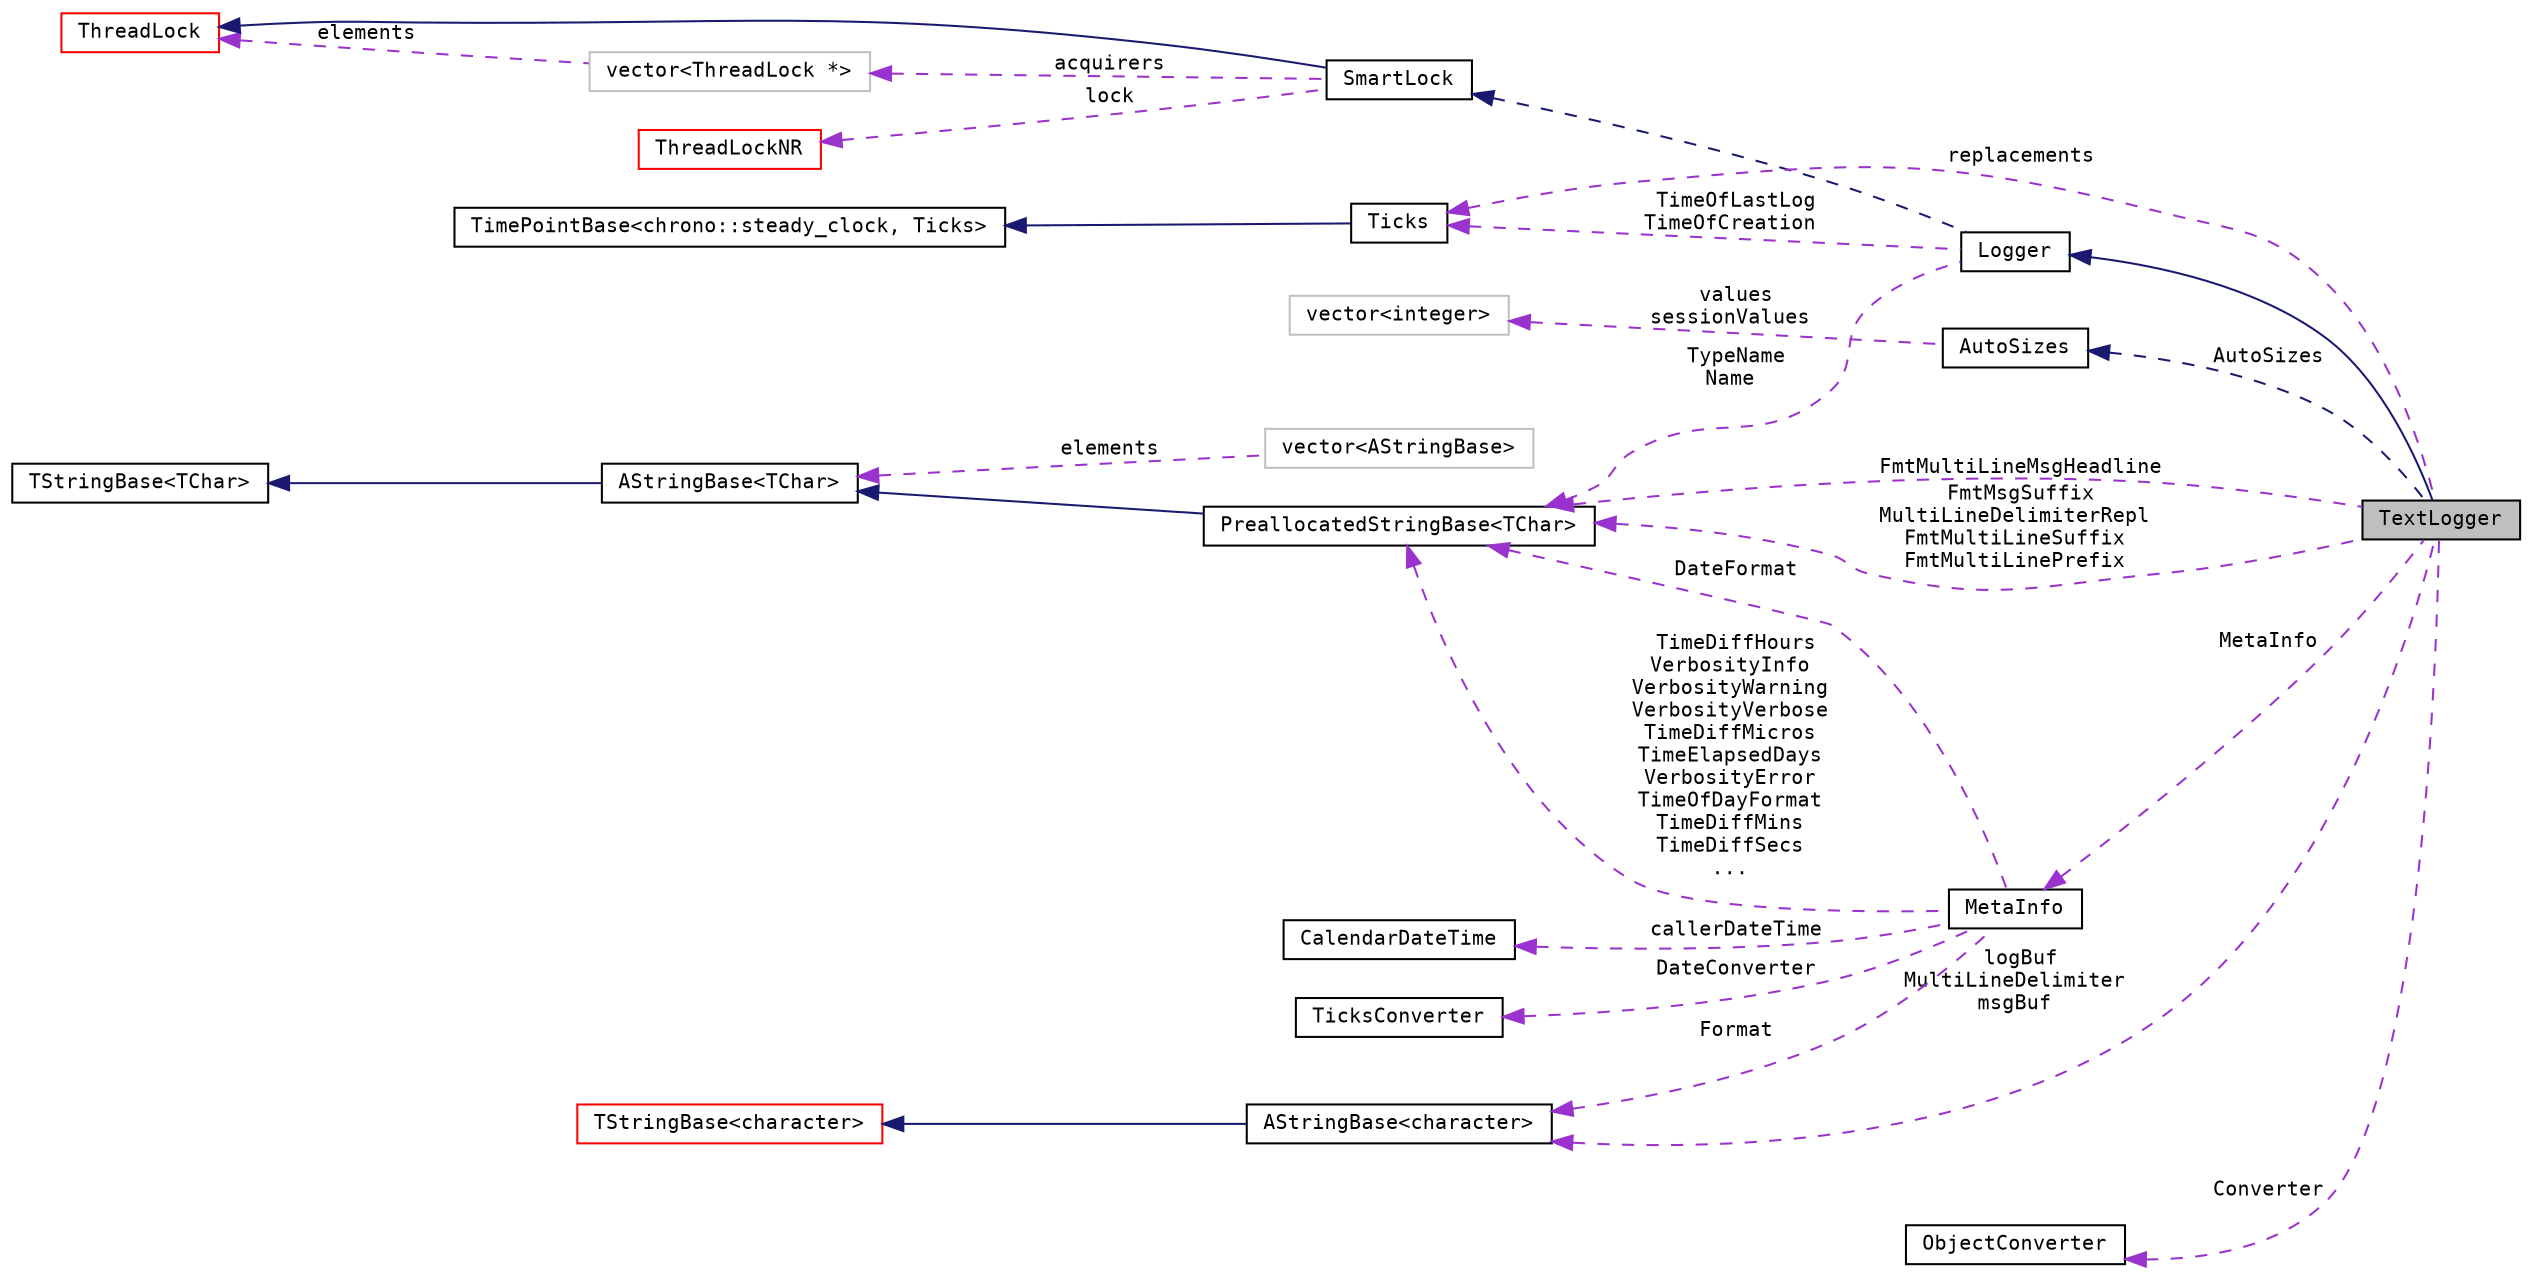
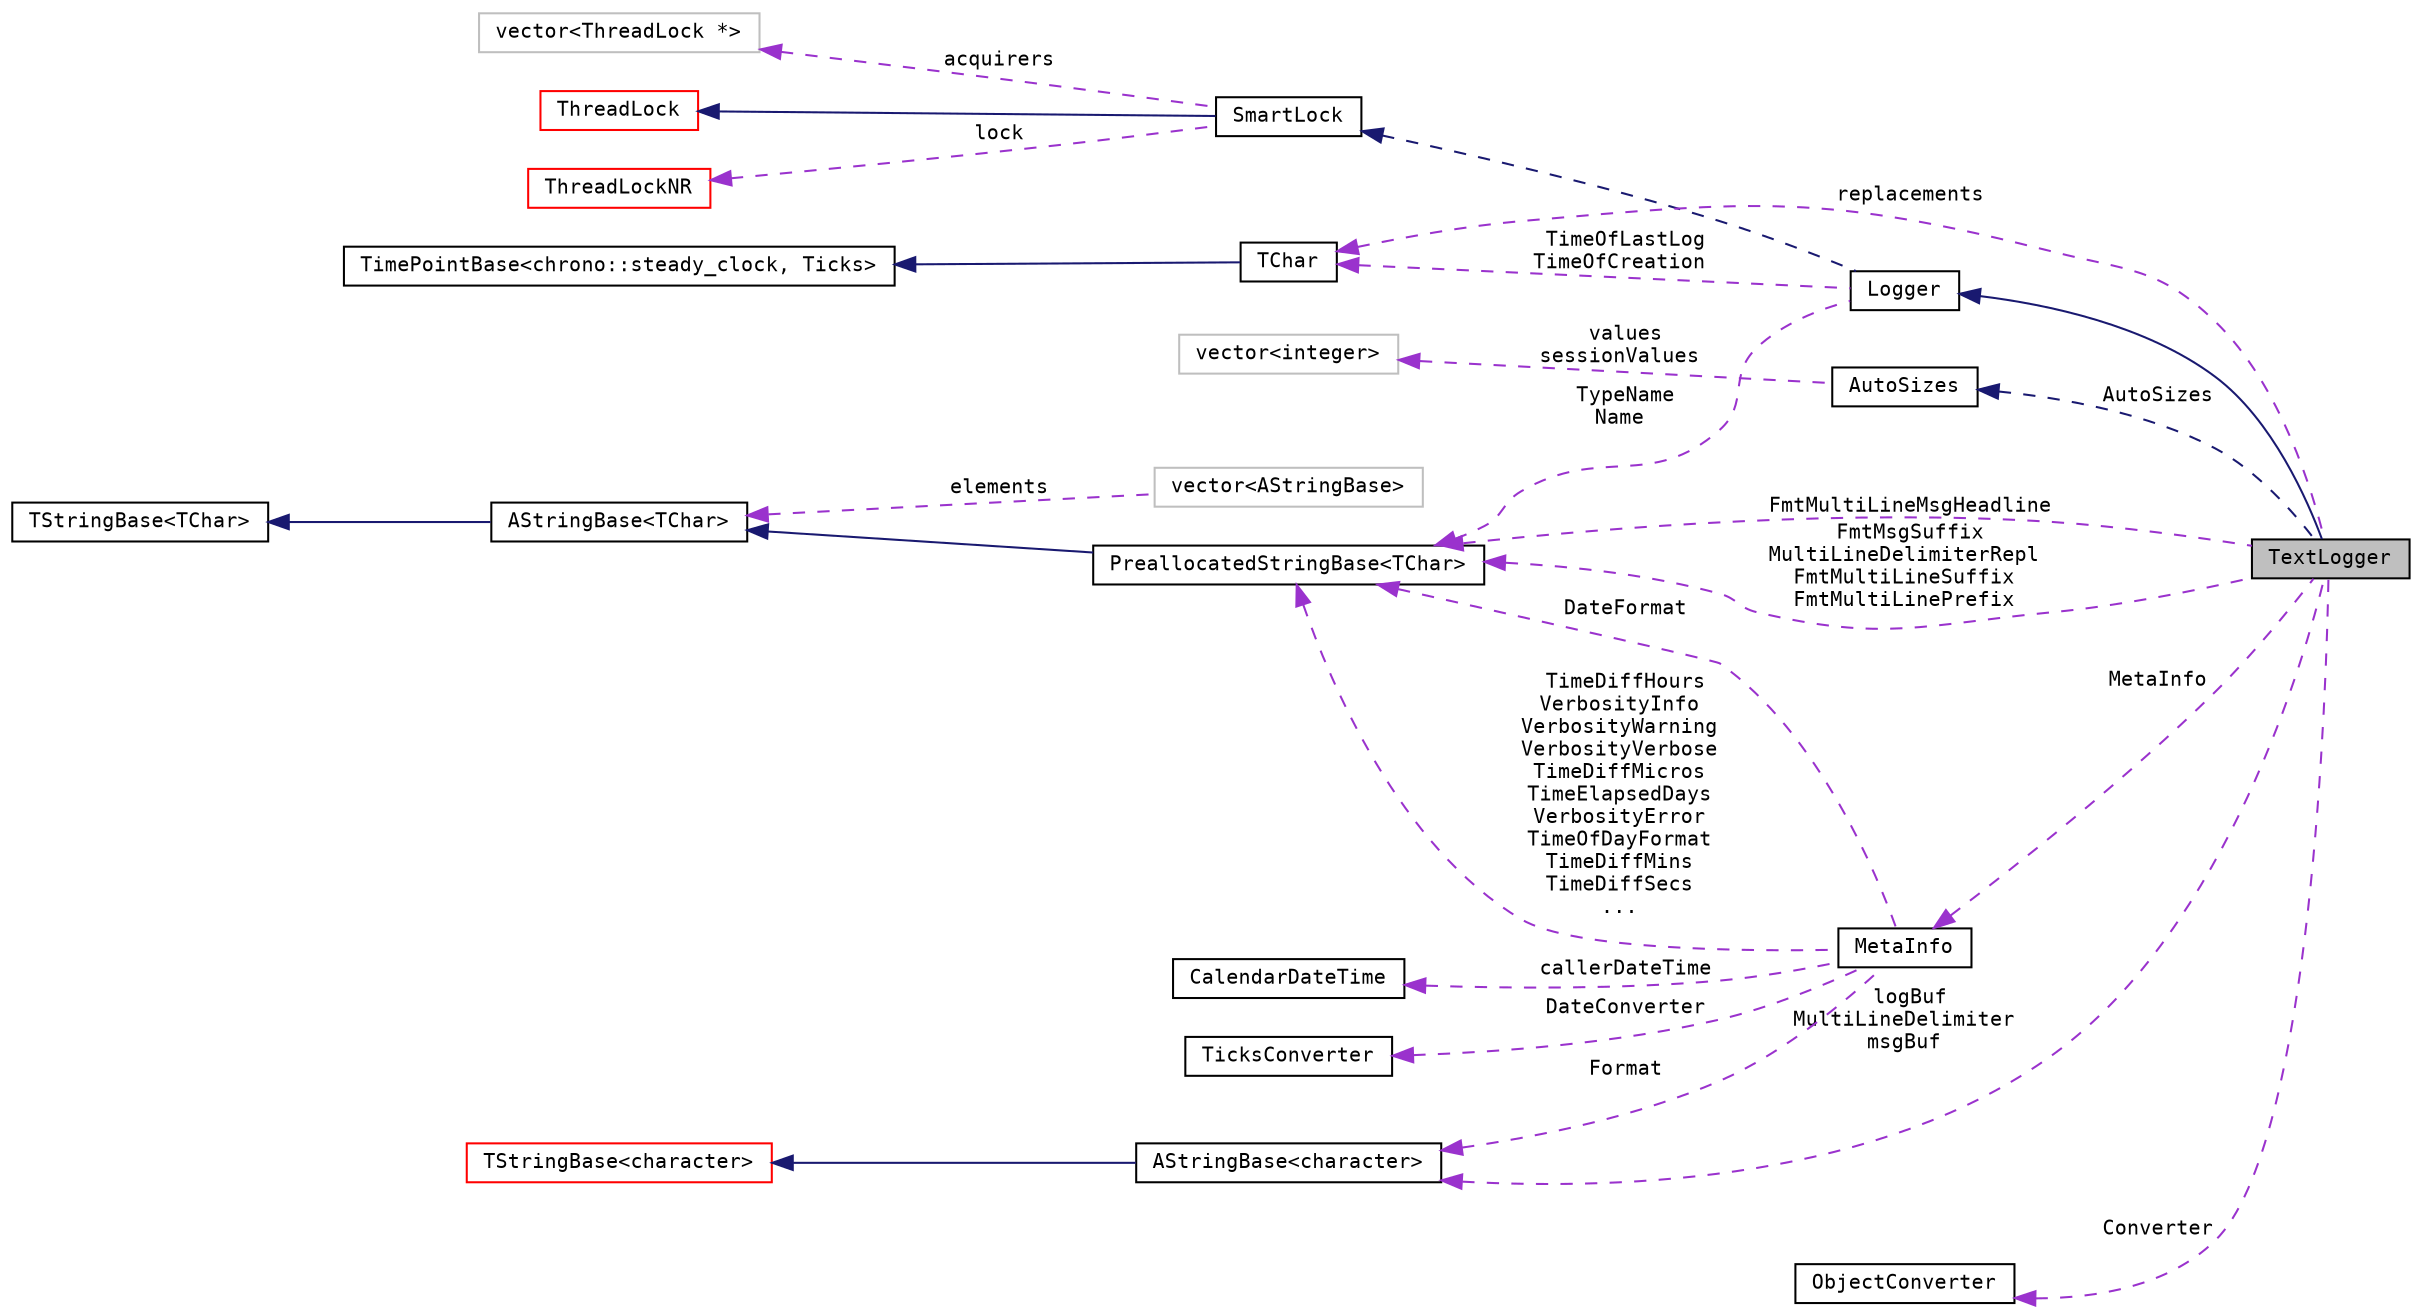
edge "vector<ThreadLock *>" -> "ThreadLock": removed, label "elements"
node "Ticks": label "Ticks" -> "TChar"
